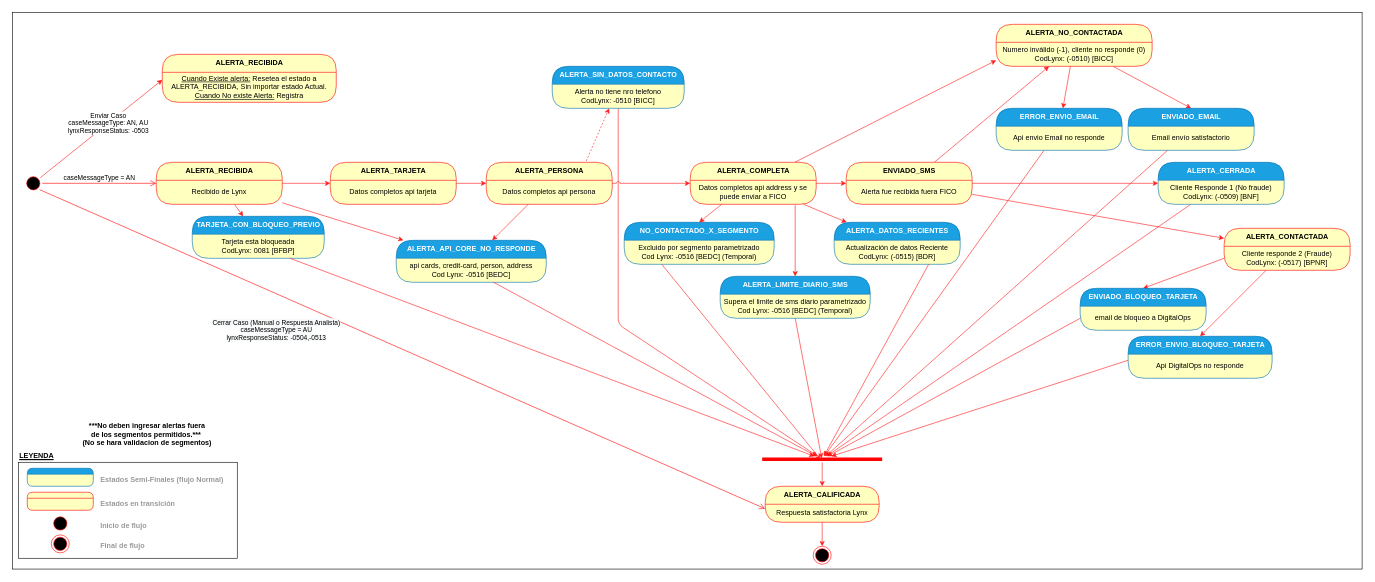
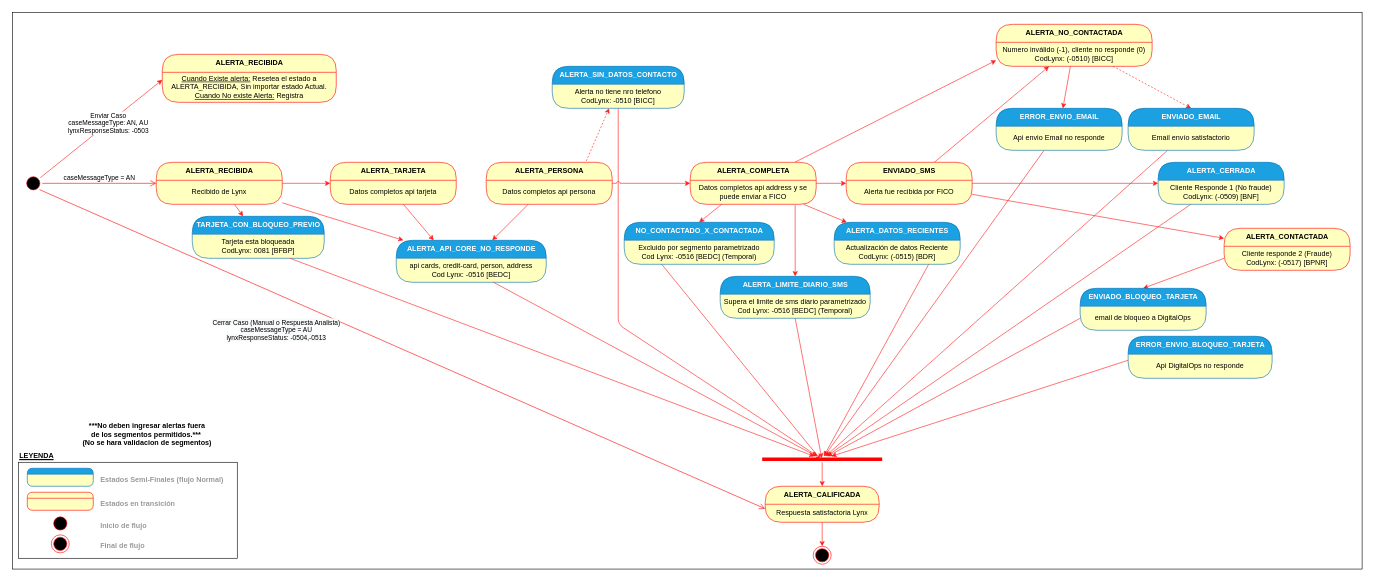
edge "ALERTA_NO_CONTACTADA" -> "ENVIADO_EMAIL": style solid -> dashed
edge "ALERTA_TARJETA" -> "Datos completos api persona": removed
node "Alerta fue recibida fuera FICO": label "Alerta fue recibida fuera FICO" -> "Alerta fue recibida por FICO"
edge "Datos completos api tarjeta" -> "ALERTA_API_CORE_NO_RESPONDE": added
node "NO_CONTACTADO_X_SEGMENTO": label "NO_CONTACTADO_X_SEGMENTO" -> "NO_CONTACTADO_X_CONTACTADA"
edge "ALERTA_CONTACTADA" -> "ERROR_ENVIO_BLOQUEO_TARJETA": removed
